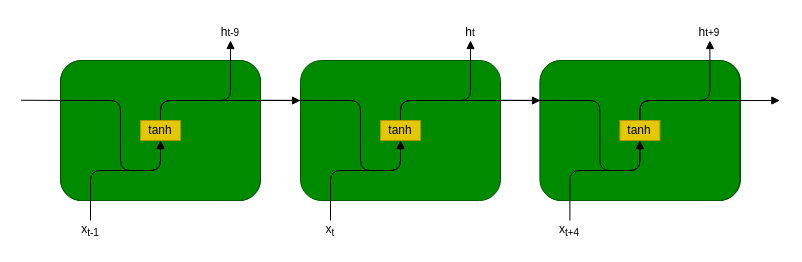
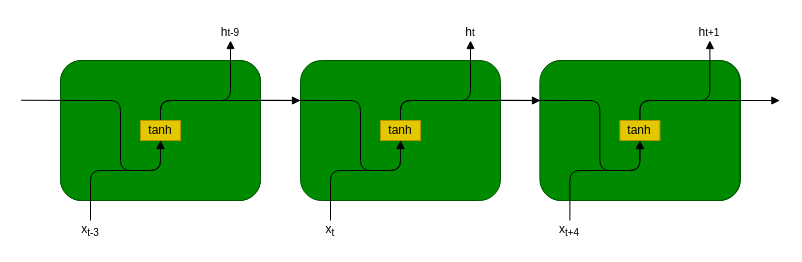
node "ht+9": label "ht+9" -> "ht+1"
node "xt-1": label "xt-1" -> "xt-3"
